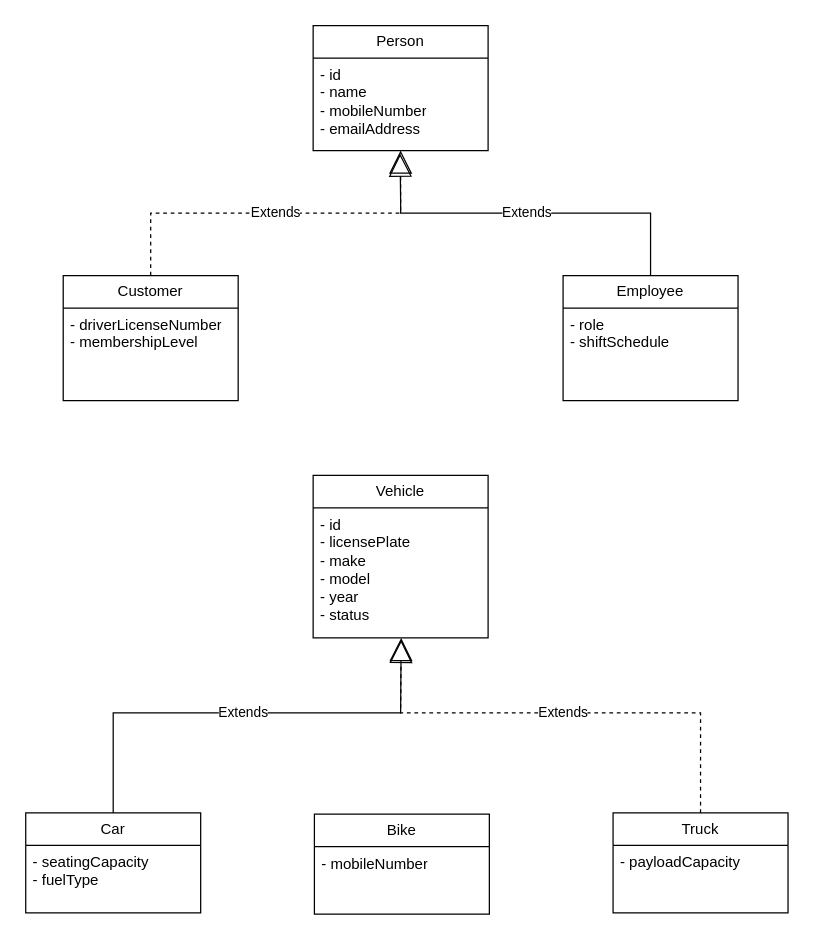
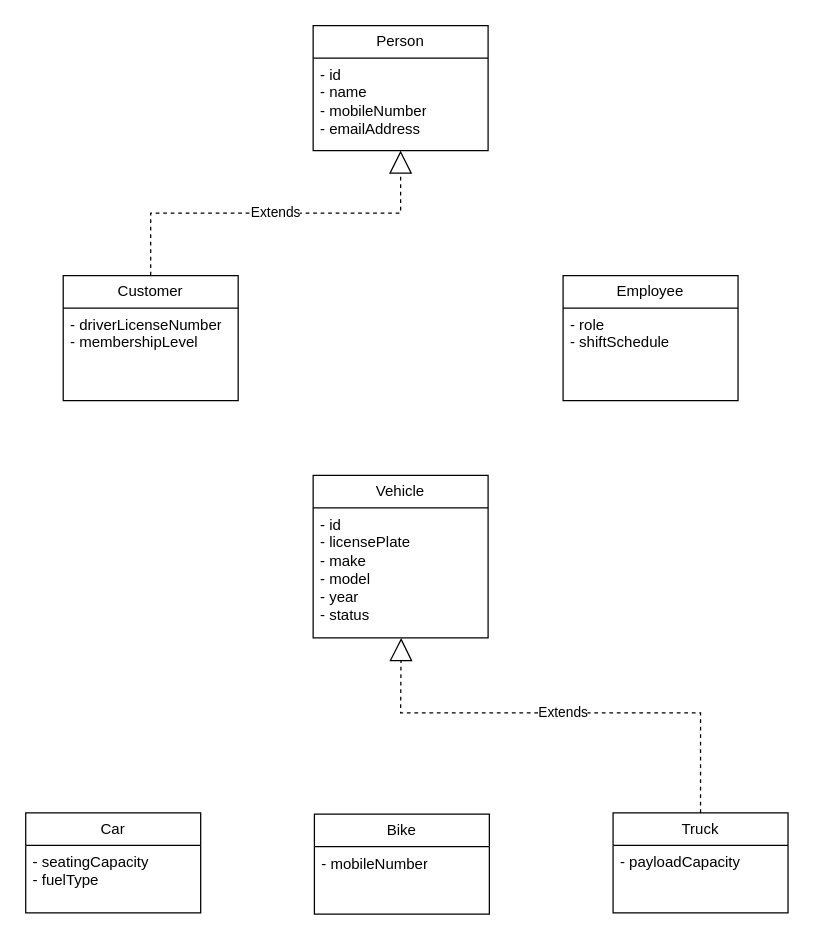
edge "Employee" -> "- id - name - mobileNumber - emailAddress": removed, label "Extends"
edge "Car" -> "- id - licensePlate - make - model - year - status": removed, label "Extends"
